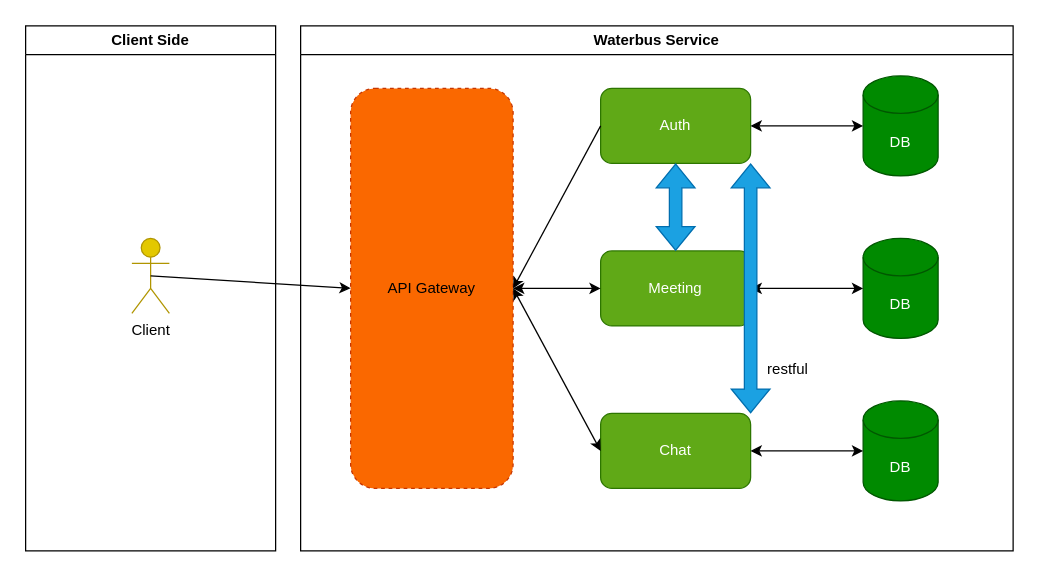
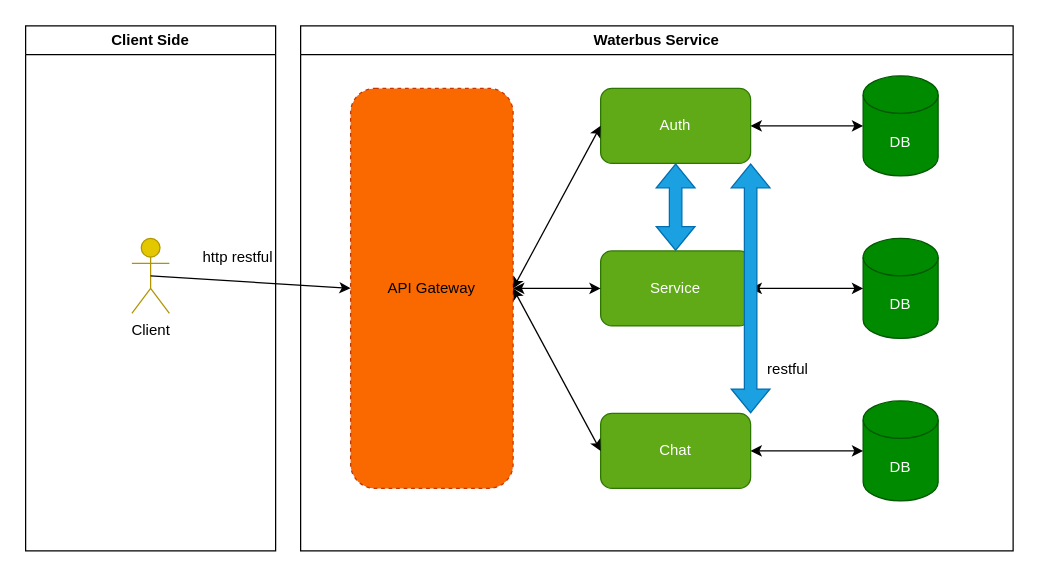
edge "Auth" -> "API Gateway": arrowhead none -> classic
node "http restful": added
node "Meeting": label "Meeting" -> "Service"
